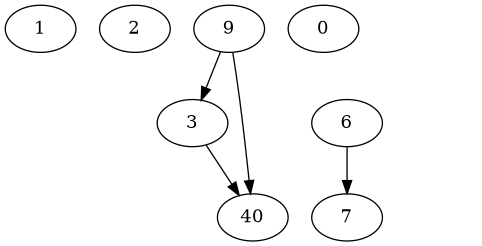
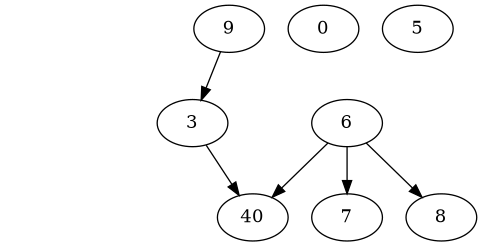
node "1": removed
node "2": removed
node "5": added
edge "9" -> "40": now "6" -> "40"
node "8": added
